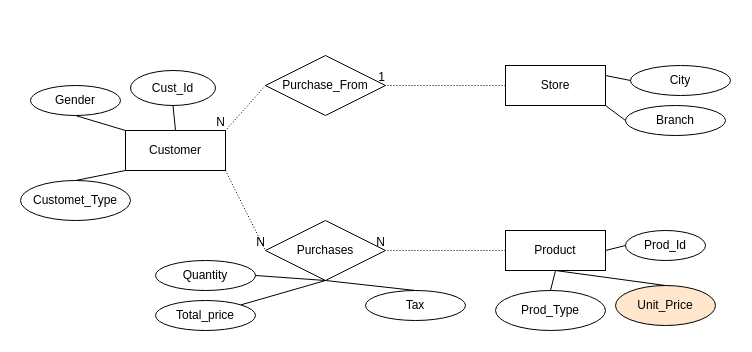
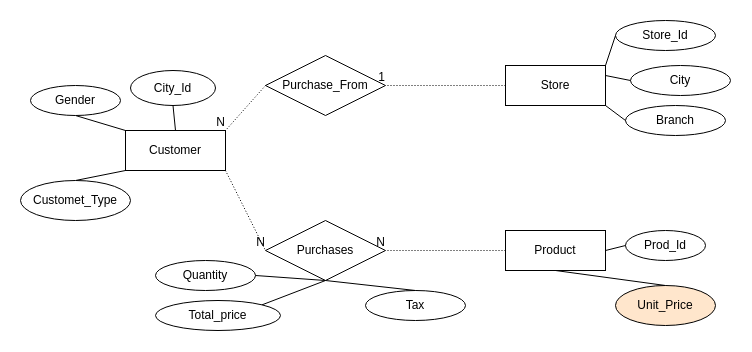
node "Store_Id": added
edge "Store_Id" -- "Store": added
node "Cust_Id": label "Cust_Id" -> "City_Id"
edge "Product" -- "Prod_Type": removed
node "Prod_Type": removed
node "Total_price": size 100x30 -> 125x30
